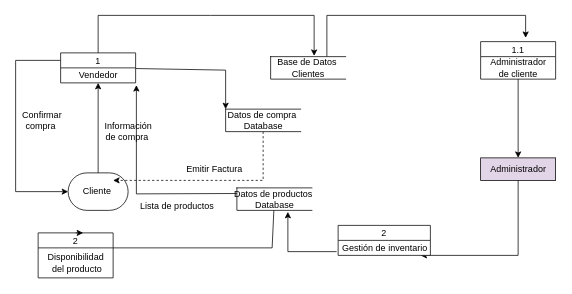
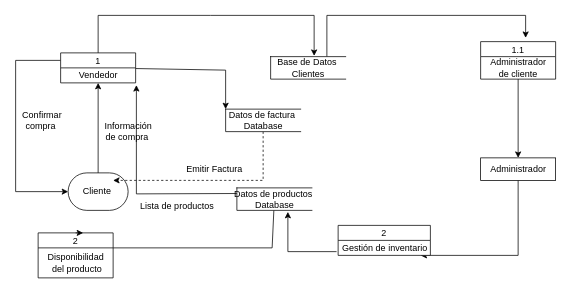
node "Datos de compra Database": label "Datos de compra Database" -> "Datos de factura Database"
node "Administrador": fillcolor #e1d5e7 -> #ffffff
